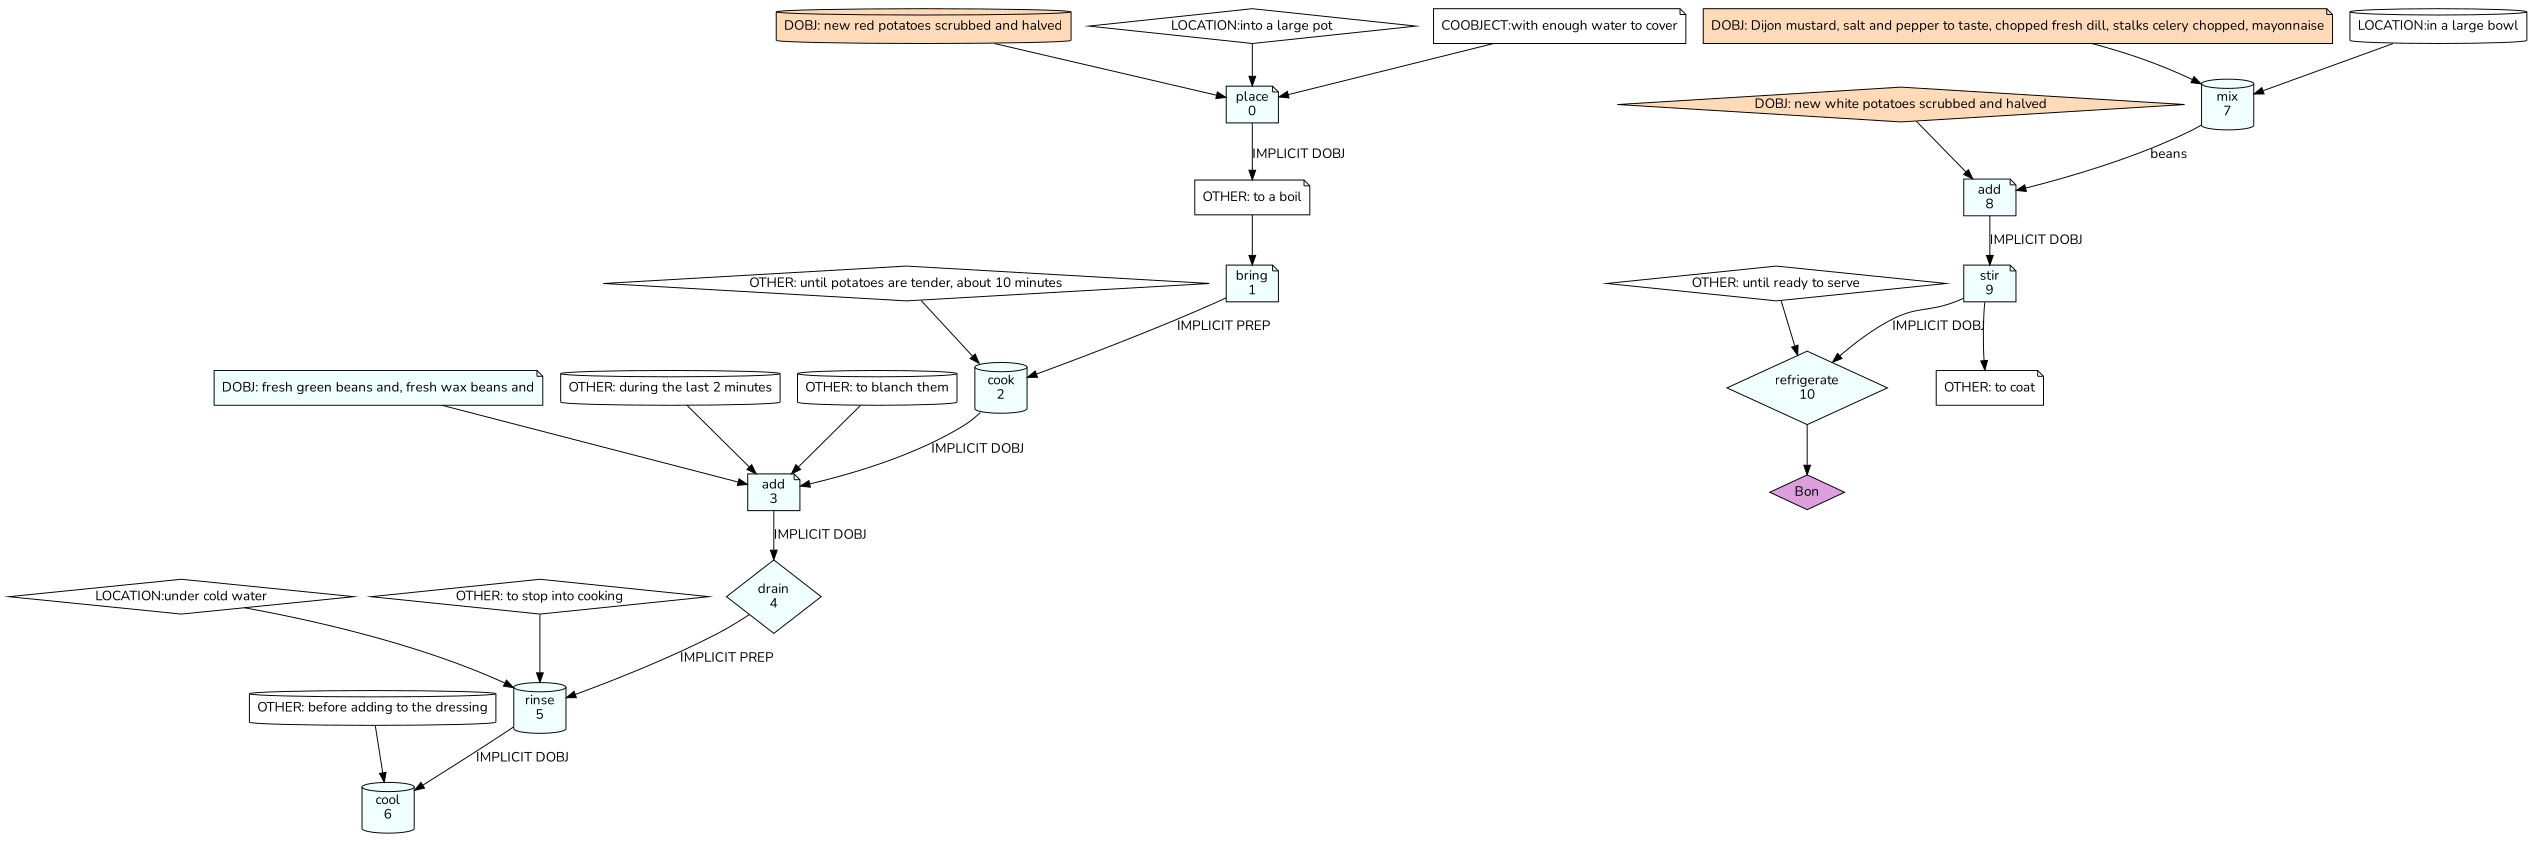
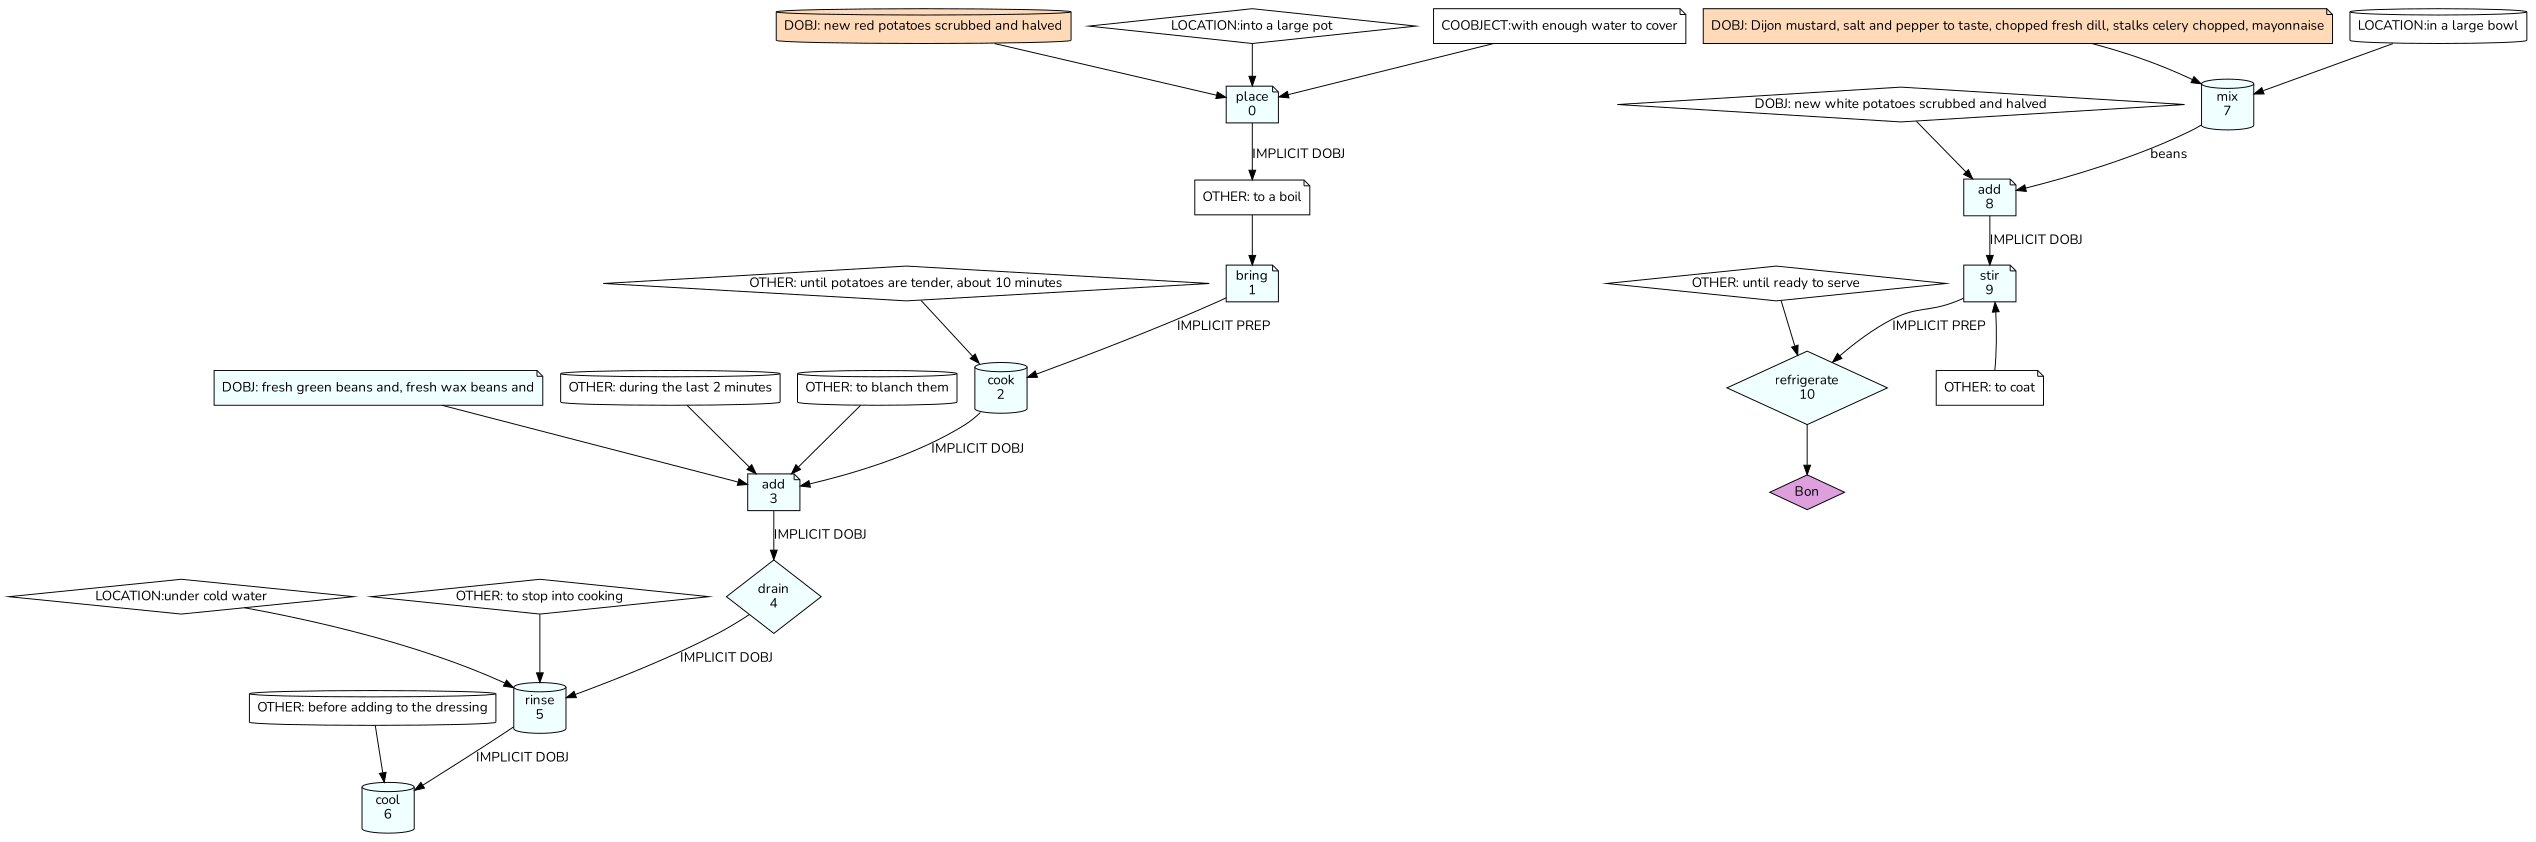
node "DOBJ: new white potatoes scrubbed and halved": fillcolor peachpuff -> white
edge "stir 9" -> "refrigerate 10": label "IMPLICIT DOBJ" -> "IMPLICIT PREP"
edge "stir 9" -> "OTHER: to coat": reversed
edge "drain 4" -> "rinse 5": label "IMPLICIT PREP" -> "IMPLICIT DOBJ"
